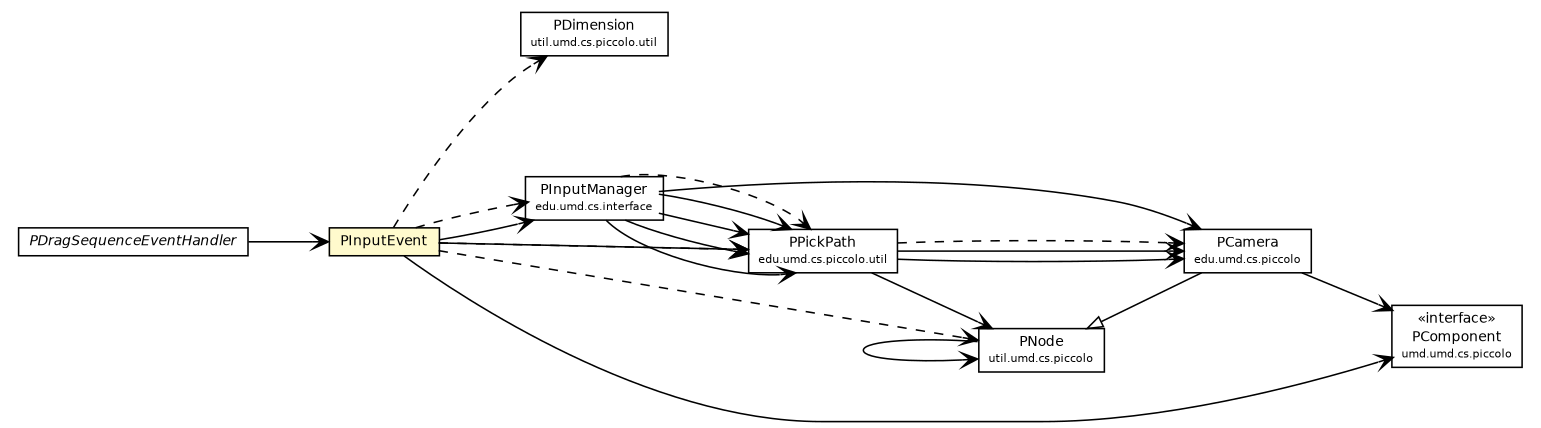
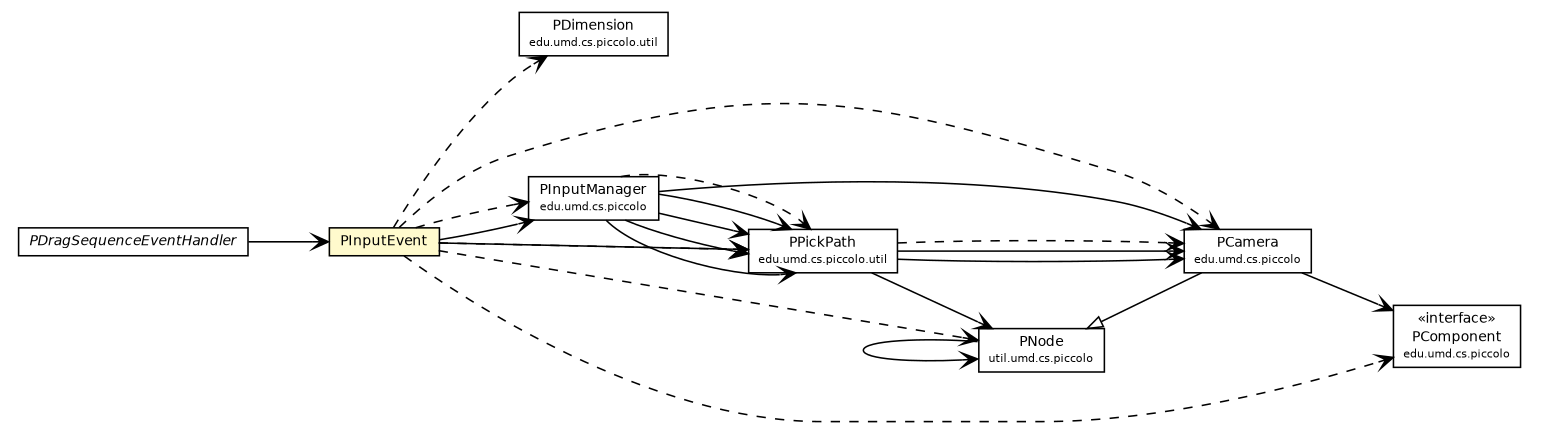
node "PDimension": text "util.umd.cs.piccolo.util" -> "edu.umd.cs.piccolo.util"
edge "PInputEvent" -> "PCamera": added
node "PInputManager": text "edu.umd.cs.interface" -> "edu.umd.cs.piccolo"
node "PComponent": text "umd.umd.cs.piccolo" -> "edu.umd.cs.piccolo"
edge "PInputEvent" -> "PComponent": style solid -> dashed
